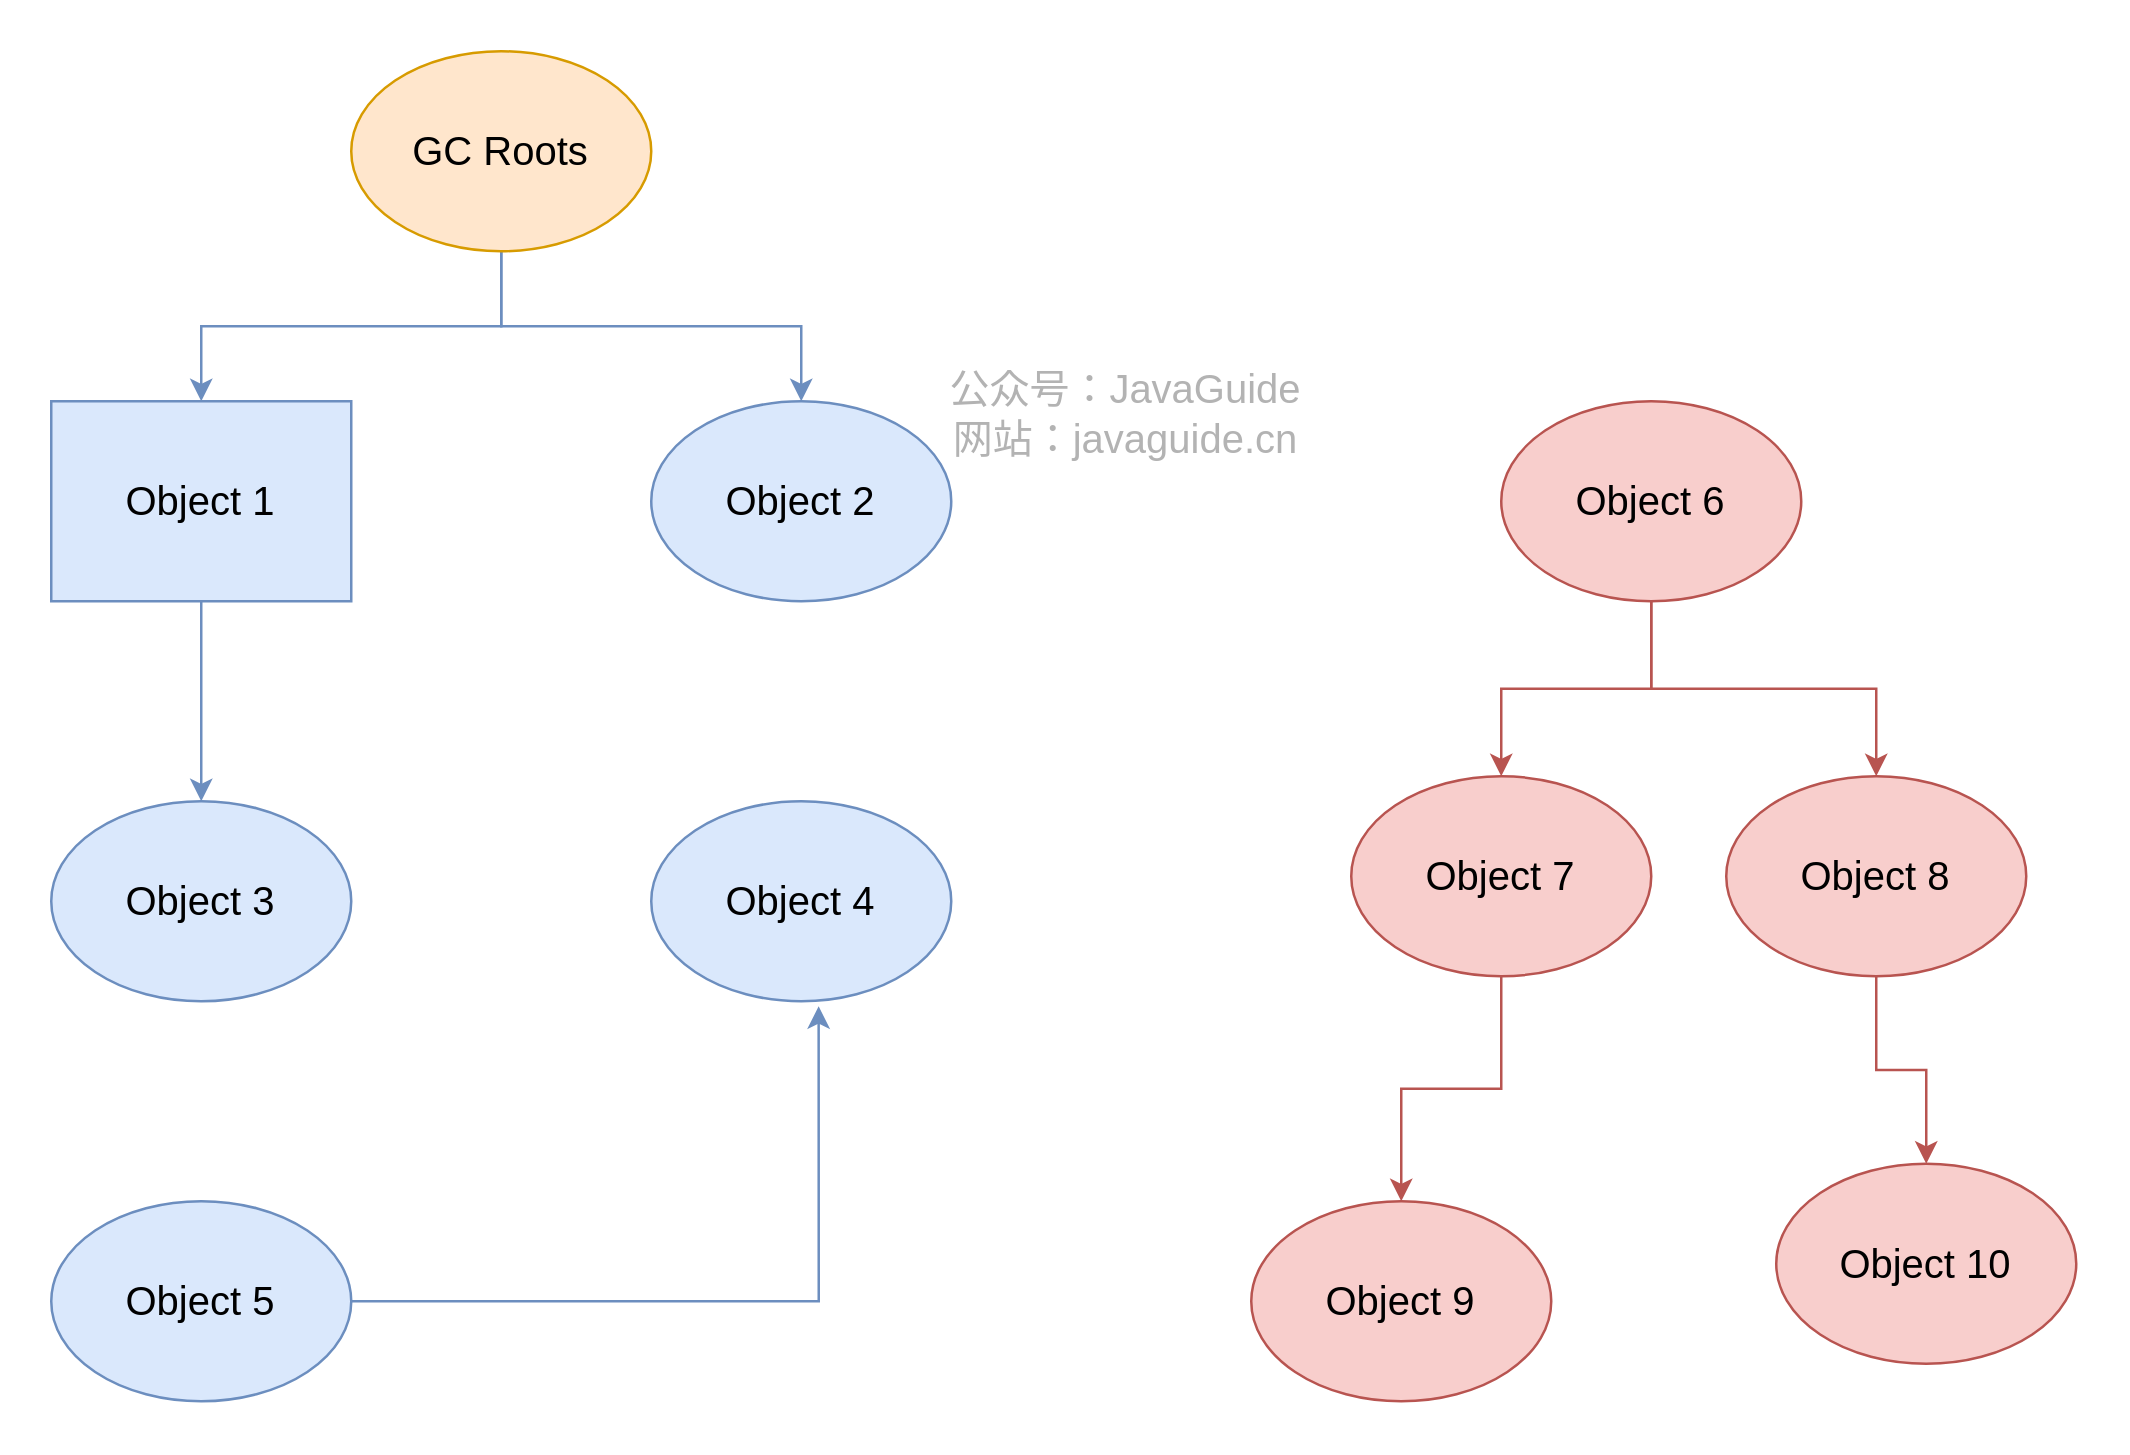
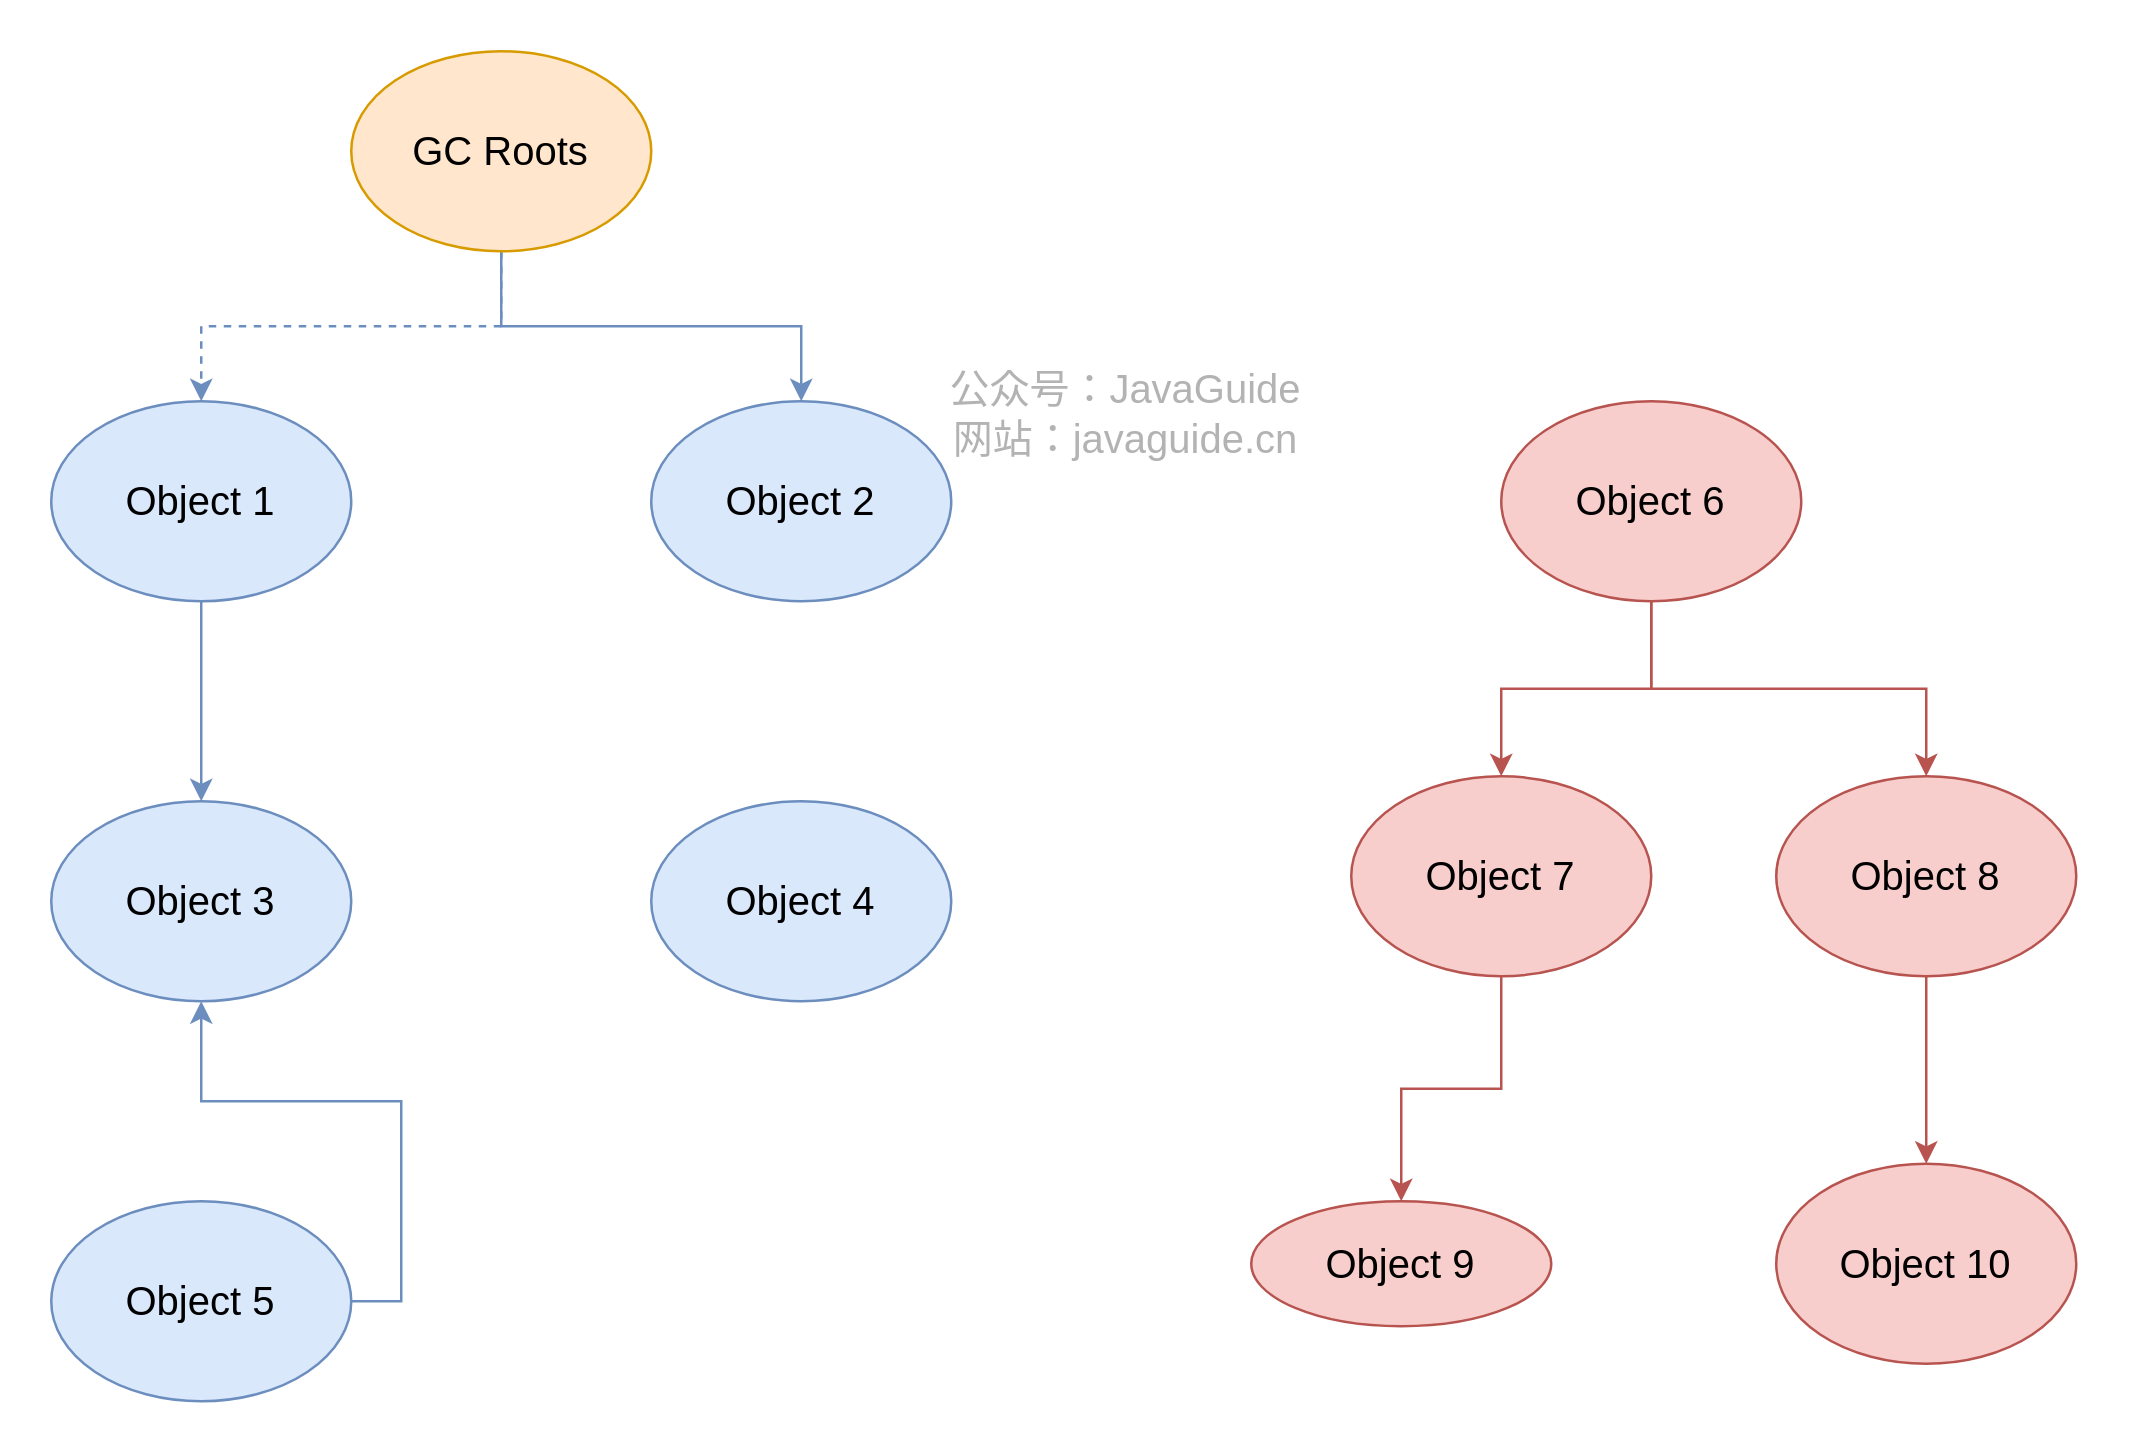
edge "GC Roots" -> "Object 1": style solid -> dashed
node "Object 1": shape rectangle -> ellipse
node "Object 8": moved (1876, 876) -> (1926, 876)
edge "Object 5" -> "Object 4": now "Object 5" -> "Object 3"
node "Object 9": size 300x200 -> 300x125
